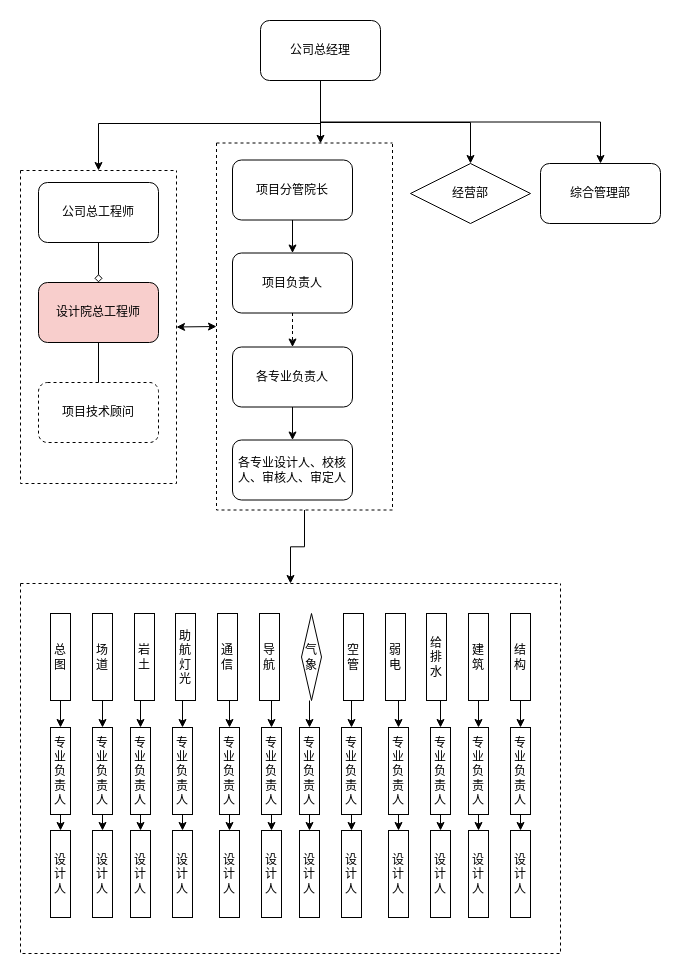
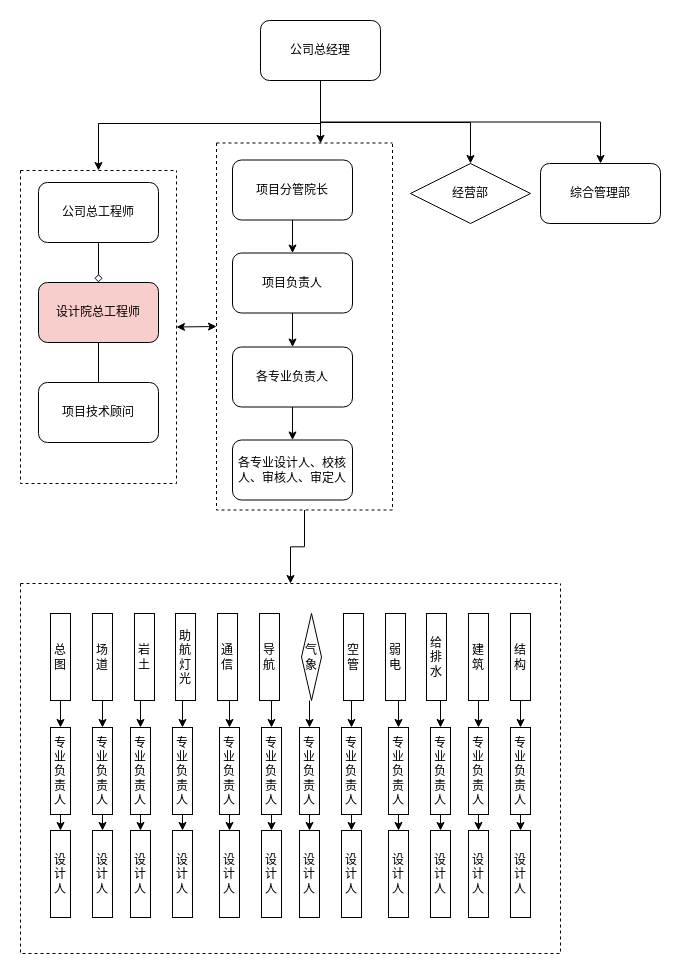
edge "项目负责人" -> "各专业负责人": style dashed -> solid
node "项目技术顾问": style dashed -> solid
